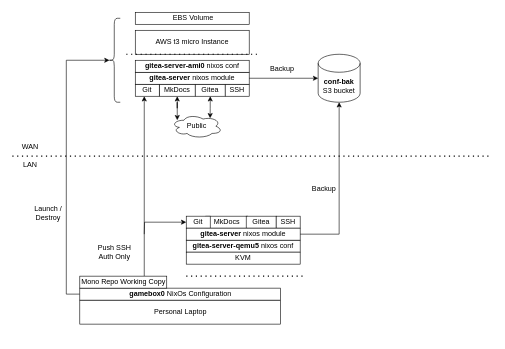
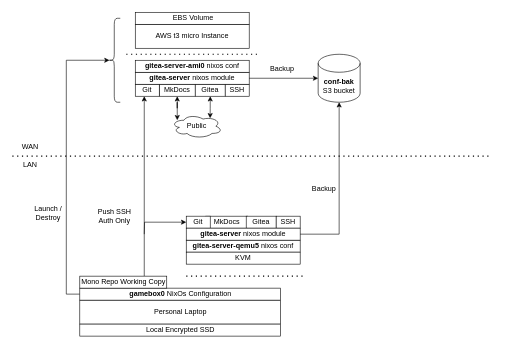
node "AWS t3 micro Instance": moved (192, 42) -> (192, 36)
node "Push SSH Auth Only": moved (114, 252) -> (114, 216)
node "Local Encrypted SSD": added
